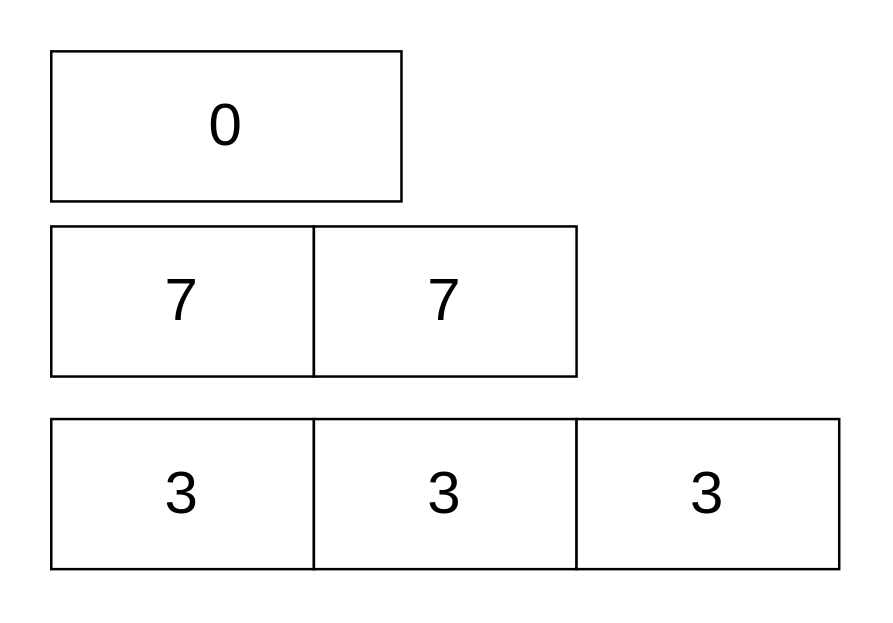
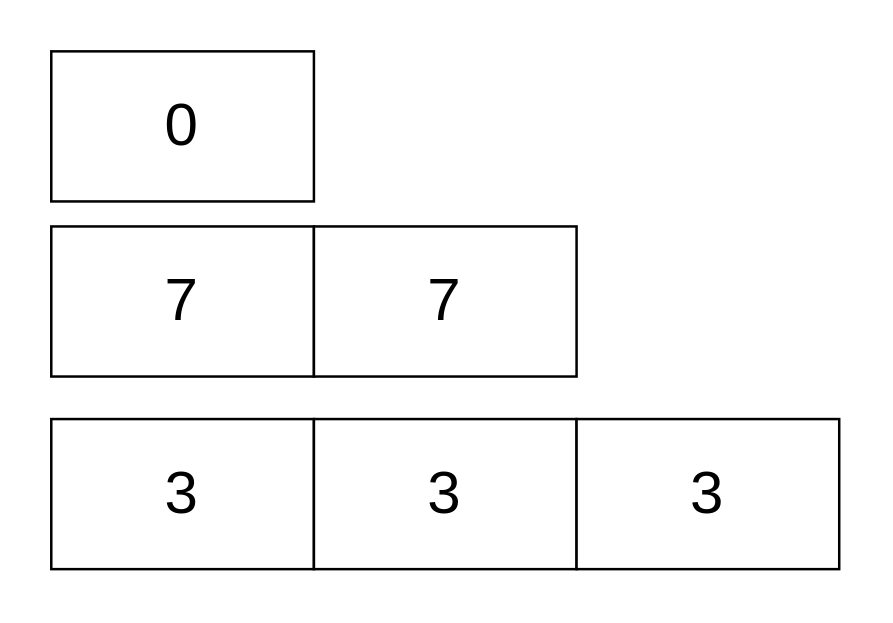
node "0": size 350x150 -> 263x150
